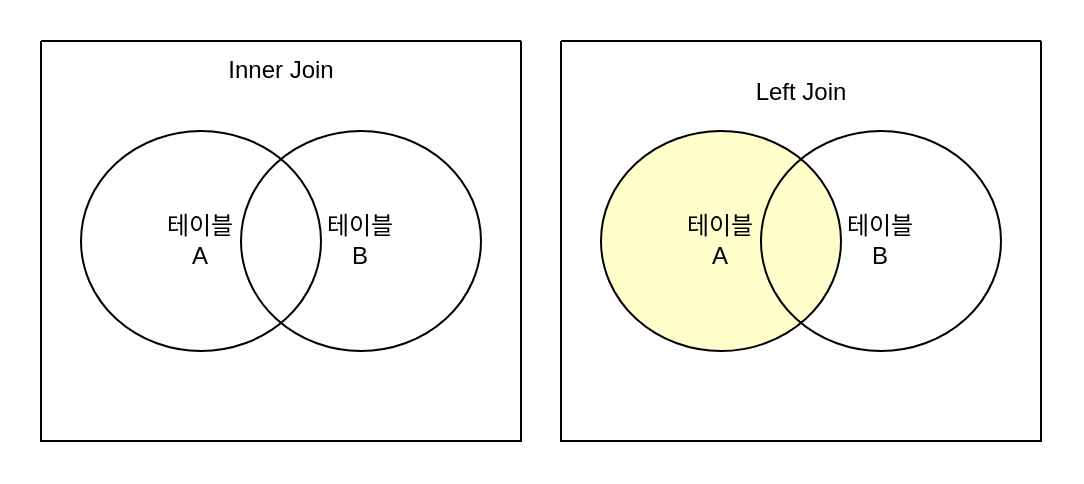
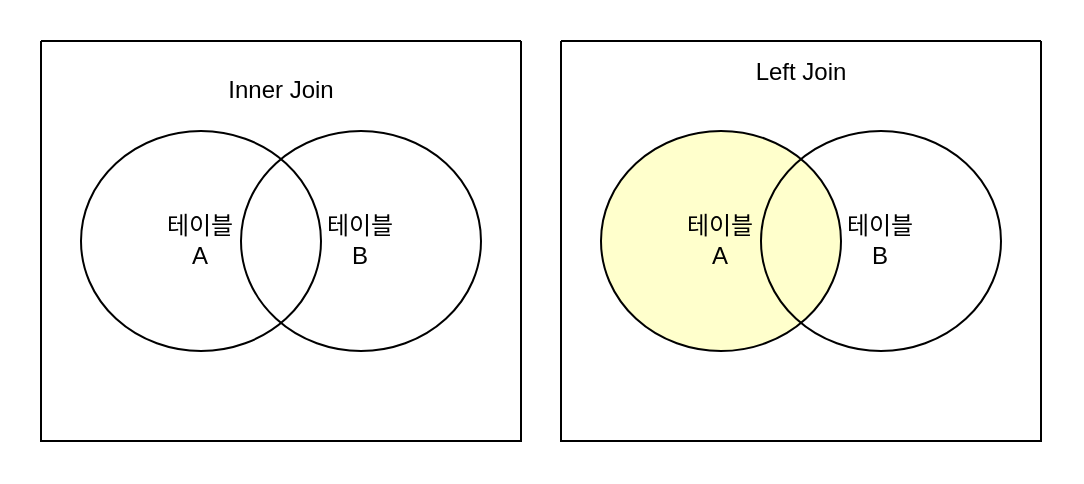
node "Inner Join": moved (281, 71) -> (281, 91)
node "Left Join": moved (801, 93) -> (801, 73)
